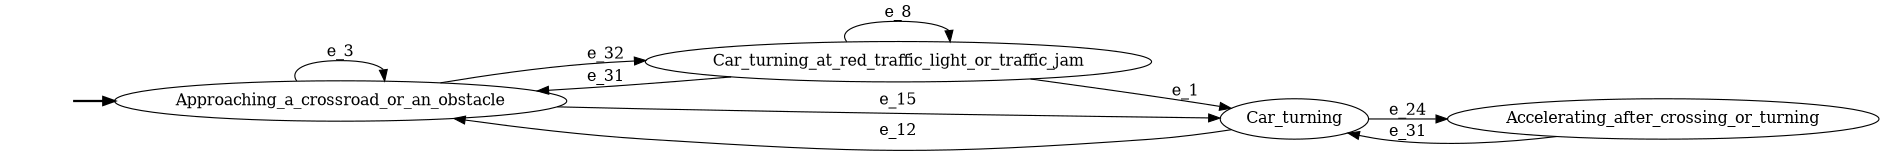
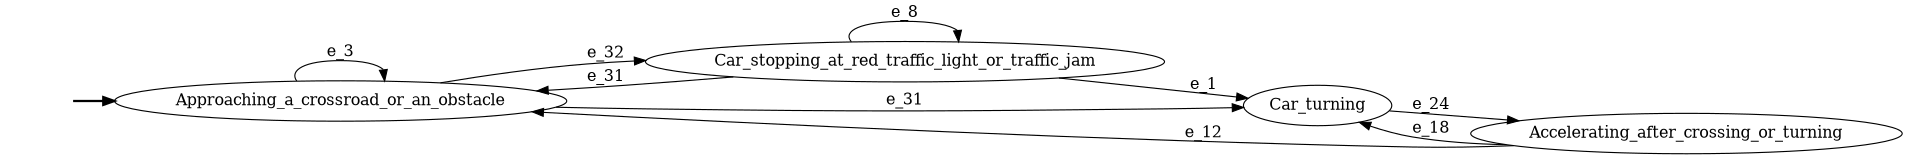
node "Car_turning_at_red_traffic_light_or_traffic_jam": label "Car_turning_at_red_traffic_light_or_traffic_jam" -> "Car_stopping_at_red_traffic_light_or_traffic_jam"
edge "Approaching_a_crossroad_or_an_obstacle" -> "Car_turning": label "e_15" -> "e_31"
edge "Accelerating_after_crossing_or_turning" -> "Car_turning": label "e_31" -> "e_18"
edge "Car_turning" -> "Approaching_a_crossroad_or_an_obstacle": now "Accelerating_after_crossing_or_turning" -> "Approaching_a_crossroad_or_an_obstacle"
